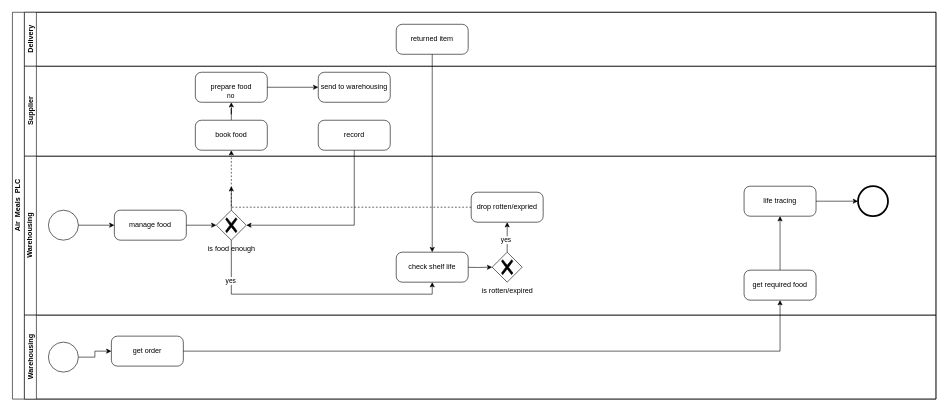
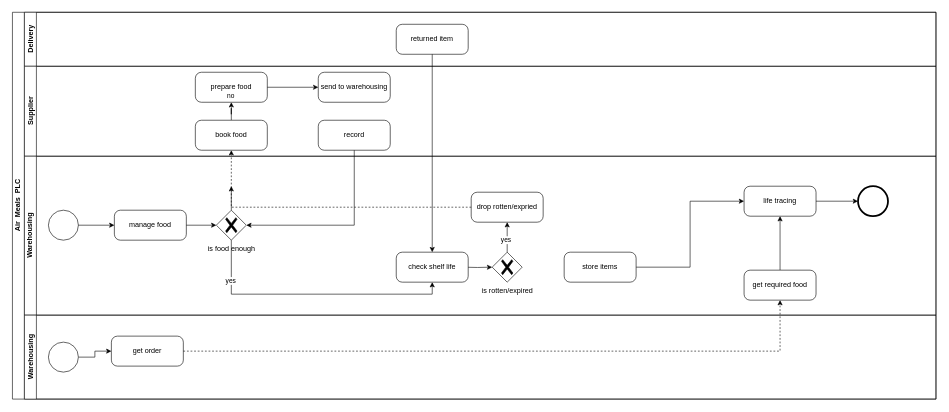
edge "store items" -> "life tracing": added
node "store items": added
edge "get order" -> "get required food": style solid -> dashed
